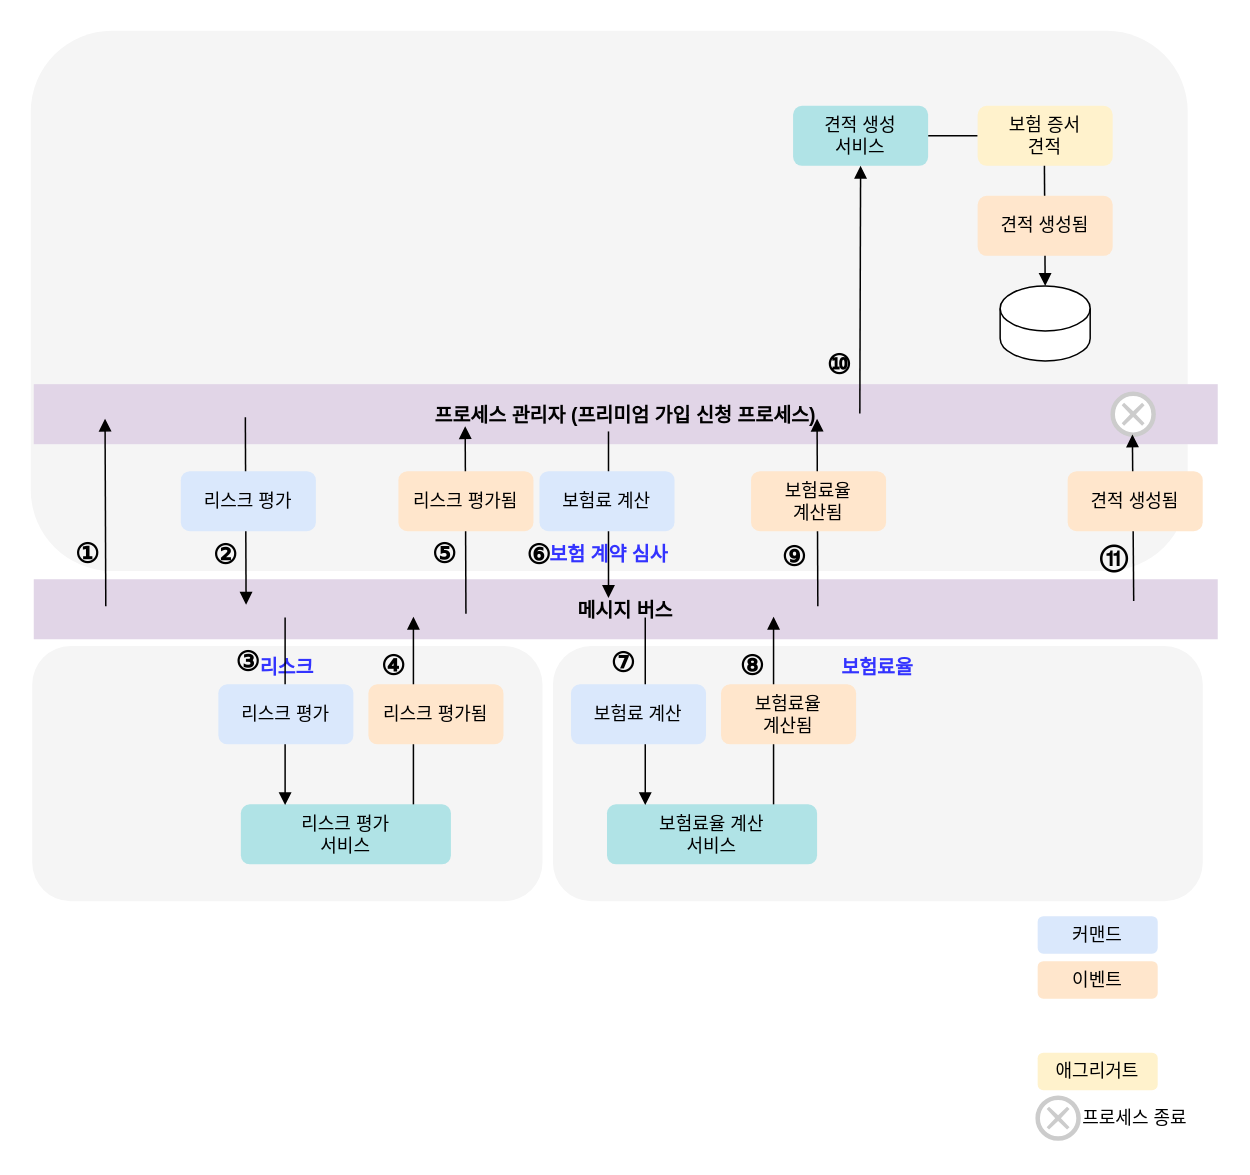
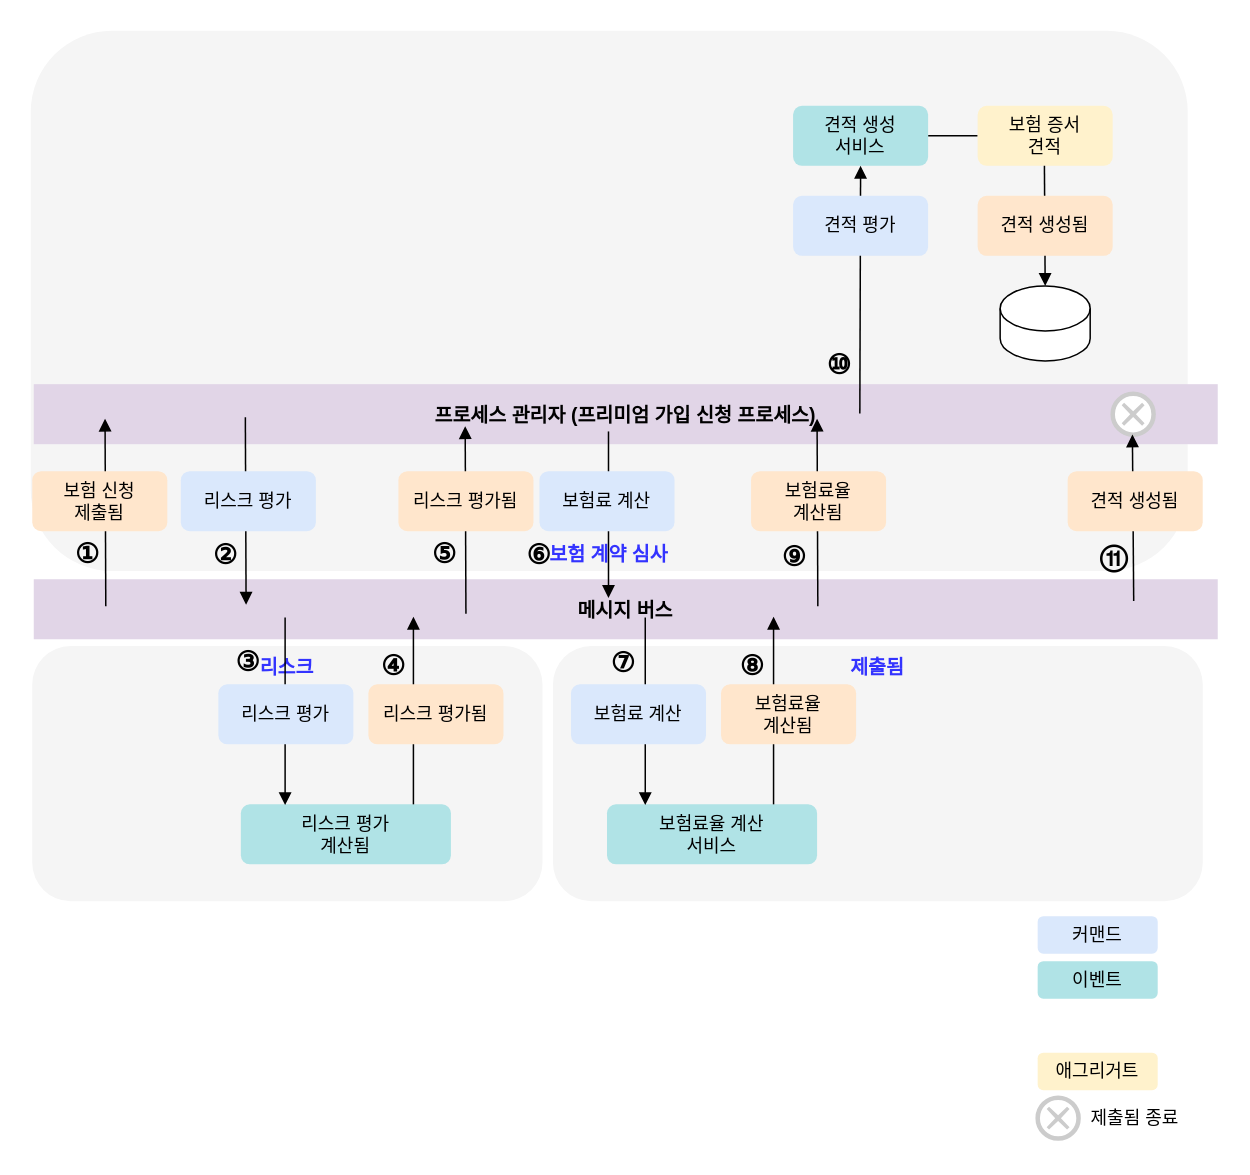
node "견적 평가": added
node "보험 신청 제출됨": added
node "보험료율": label "보험료율" -> "제출됨"
node "리스크 평가 서비스": label "리스크 평가 서비스" -> "리스크 평가 계산됨"
node "이벤트": fillcolor #ffe6cc -> #b0e3e6
node "프로세스 종료": label "프로세스 종료" -> "제출됨 종료"
